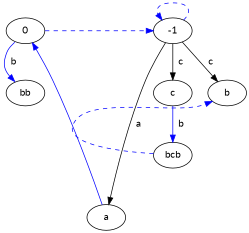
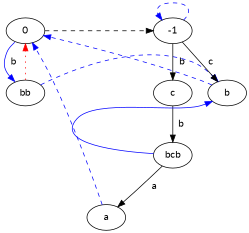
edge "0" -> "-1": color blue -> black
edge "bb" -> "b": added
edge "b" -> "0": added
edge "-1" -> "c": label "  c   " -> "  b  "
edge "bb" -> "0": added
edge "bcb" -> "b": style dashed -> solid
edge "a" -> "0": style solid -> dashed
edge "-1" -> "a": now "bcb" -> "a"
edge "c" -> "bcb": color blue -> black
